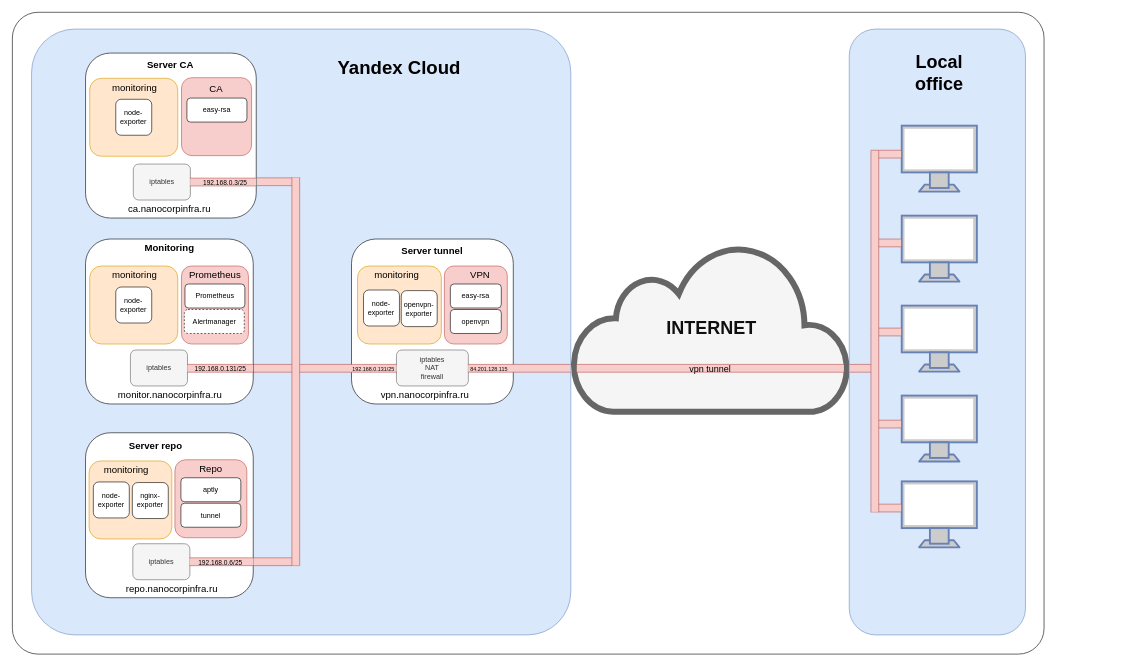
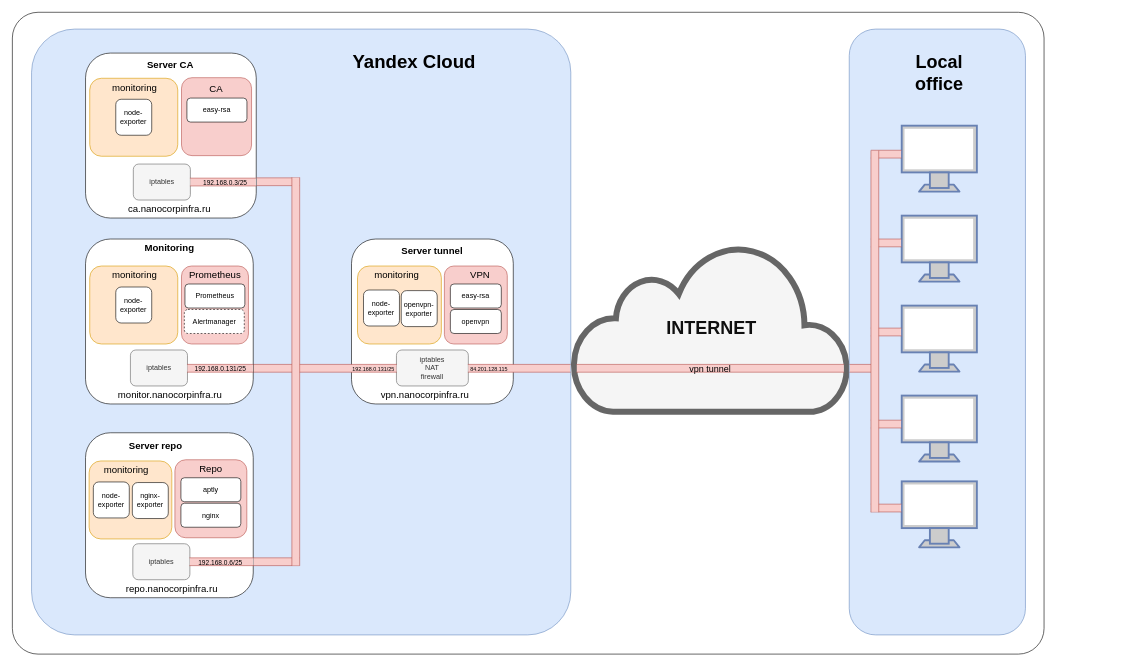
node "Yandex Cloud": moved (399, 68) -> (414, 62)
node "tunnel": label "tunnel" -> "nginx"
